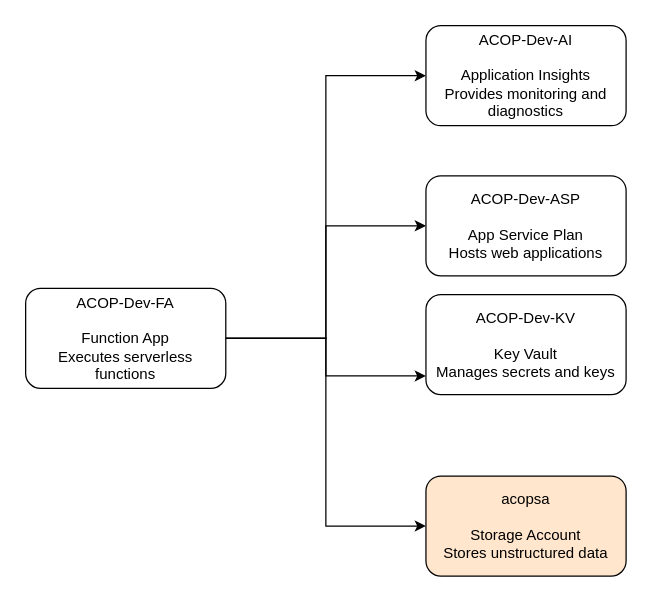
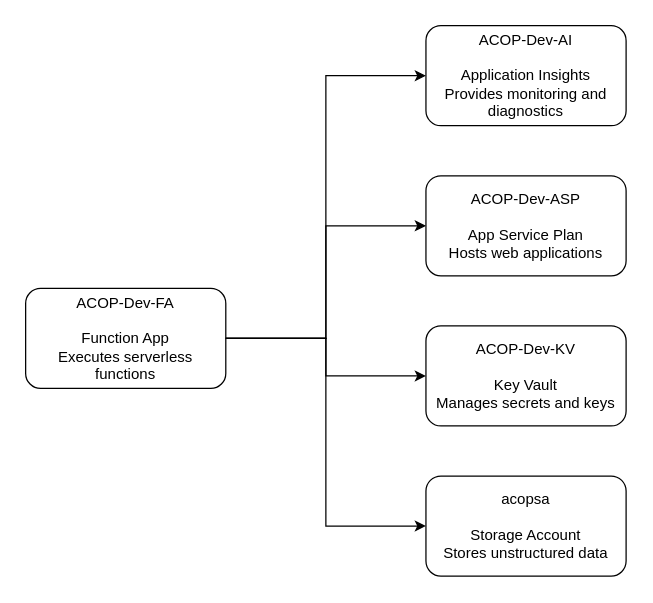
node "ACOP-Dev-KV Key Vault Manages secrets and keys": moved (526, 344) -> (526, 376)
node "acopsa Storage Account Stores unstructured data": fillcolor #ffe6cc -> #ffffff
